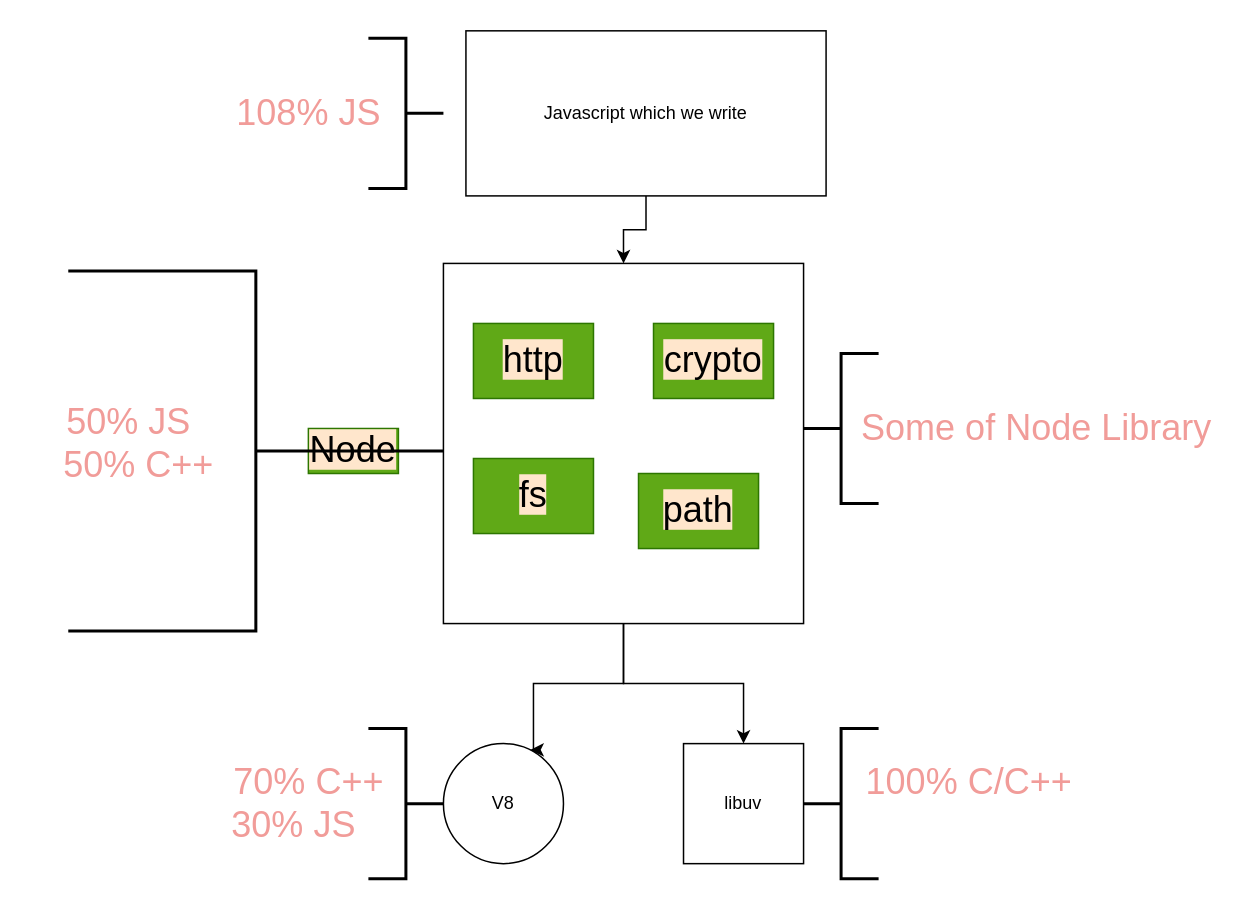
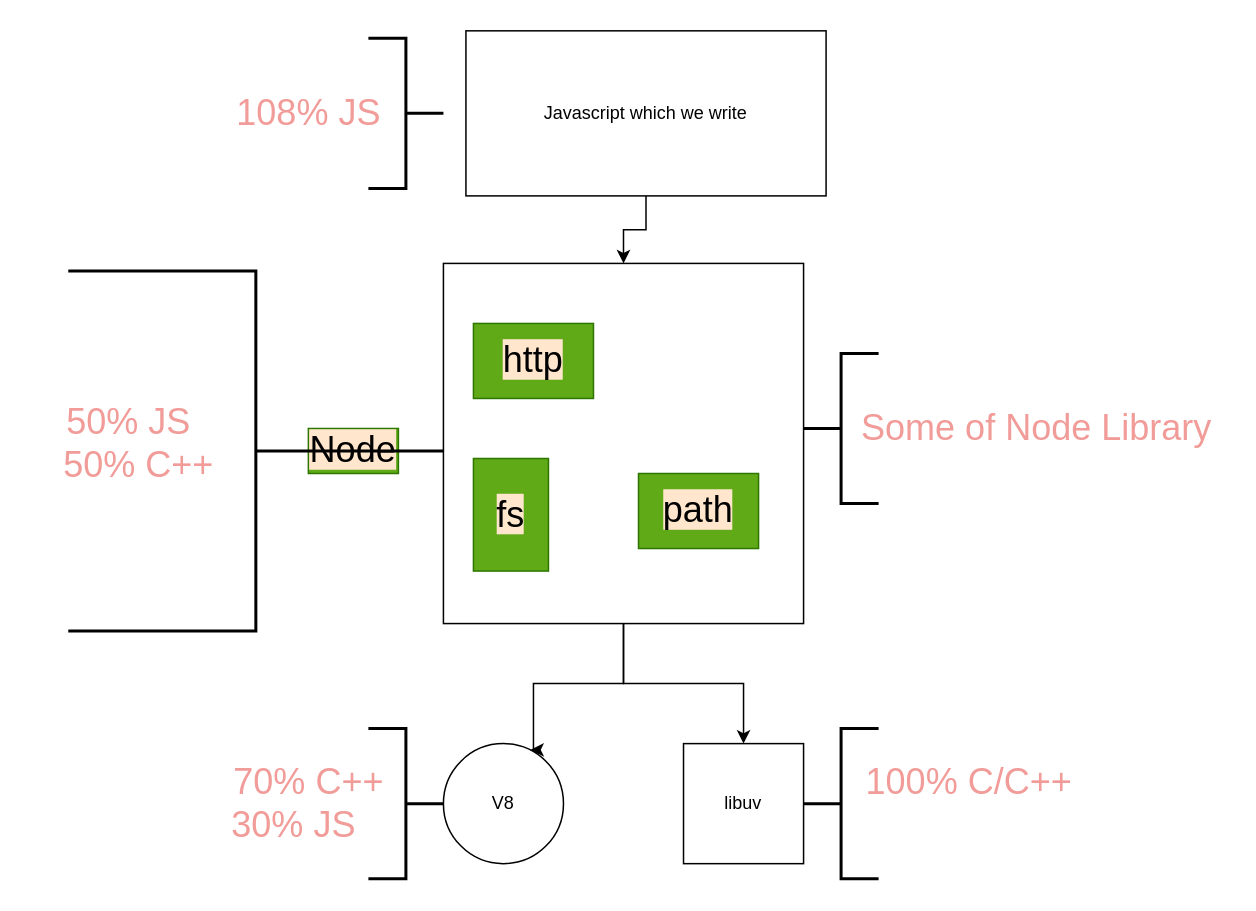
node "crypto": removed
node "fs": size 120x75 -> 75x113
